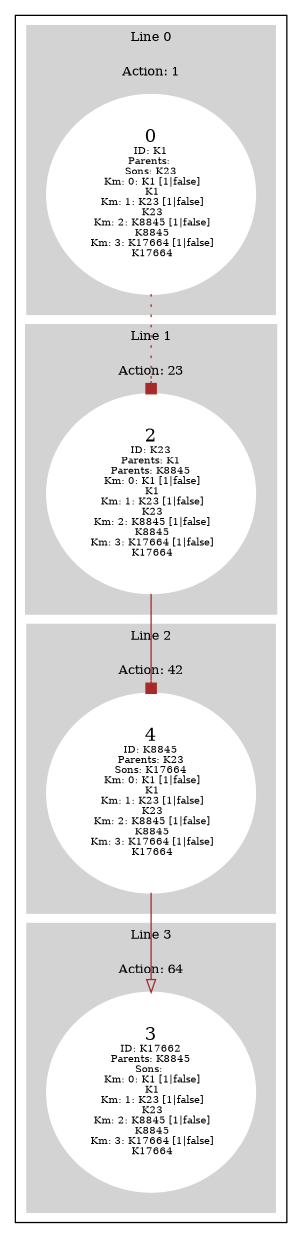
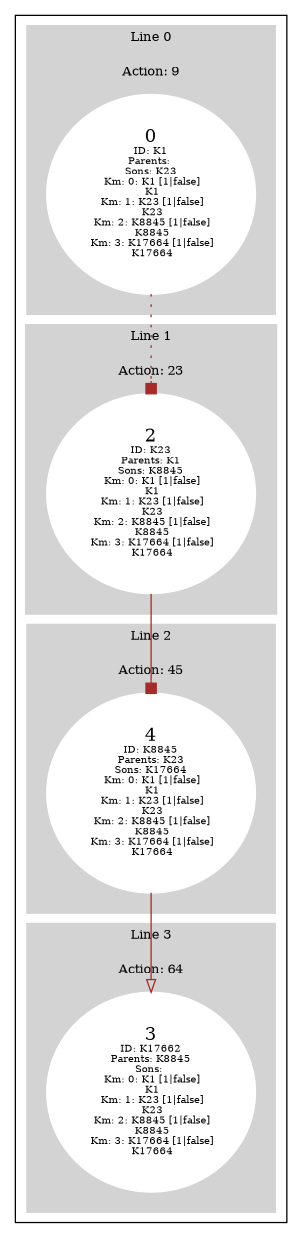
cluster "Action: 1": label "Action: 1" -> "Action: 9"
node "2": text "Parents: K8845" -> "Sons: K8845"
cluster "Action: 42": label "Action: 42" -> "Action: 45"
